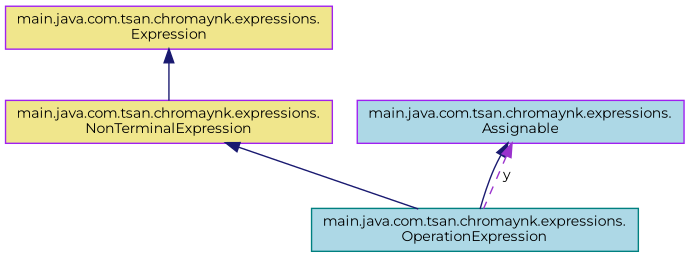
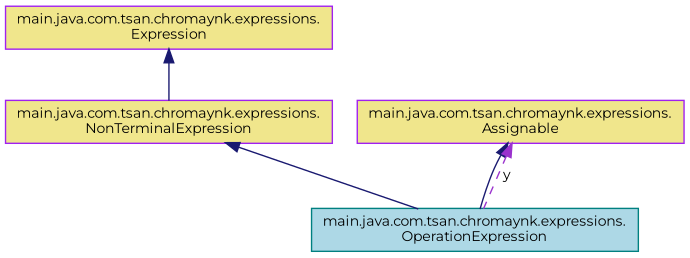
node "main.java.com.tsan.chromaynk.expressions. Assignable": fillcolor lightblue -> khaki
